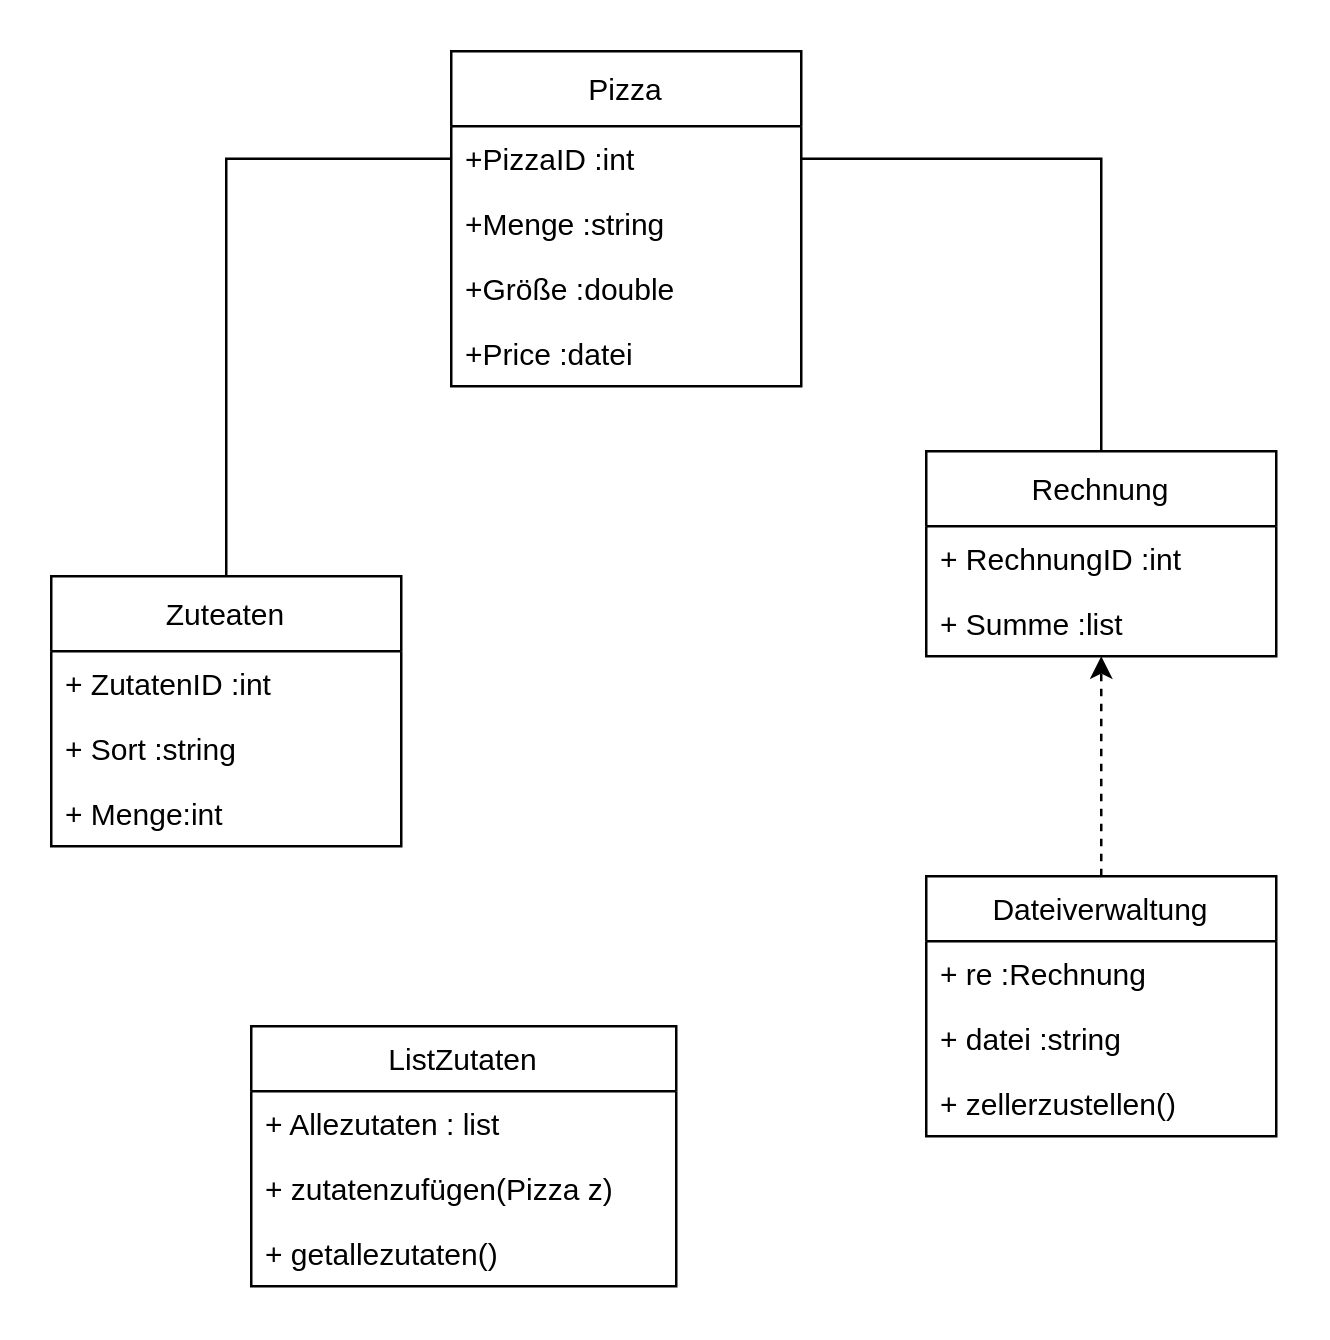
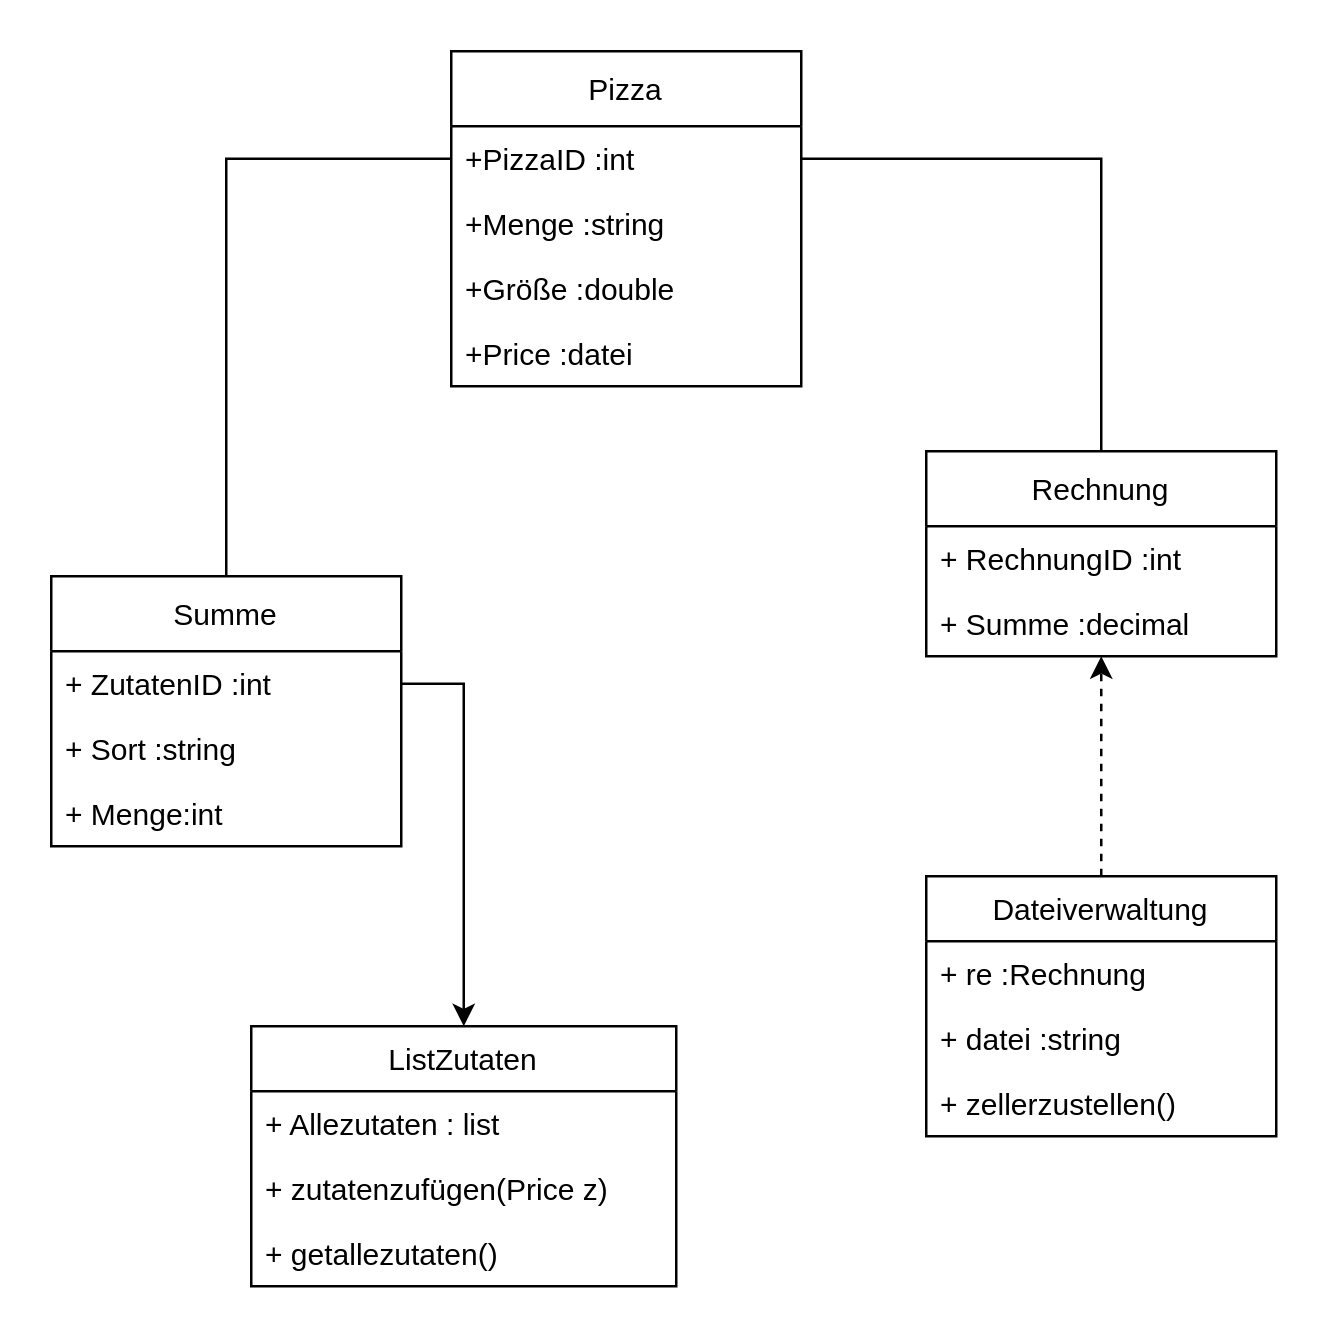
node "Zuteaten": label "Zuteaten" -> "Summe"
node "+ Summe :list": label "+ Summe :list" -> "+ Summe :decimal"
edge "+ ZutatenID :int" -> "ListZutaten": added
node "+ zutatenzufügen(Pizza z)": label "+ zutatenzufügen(Pizza z)" -> "+ zutatenzufügen(Price z)"
